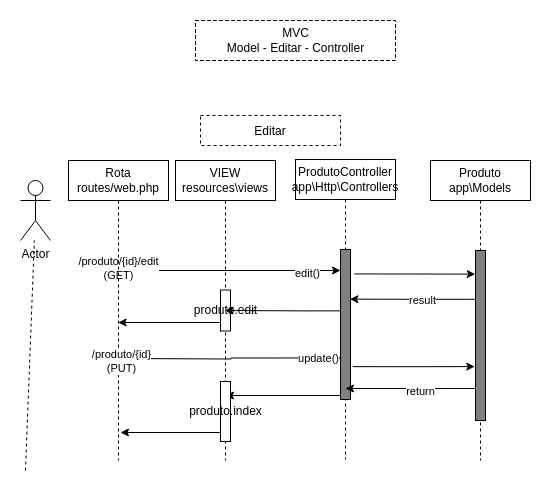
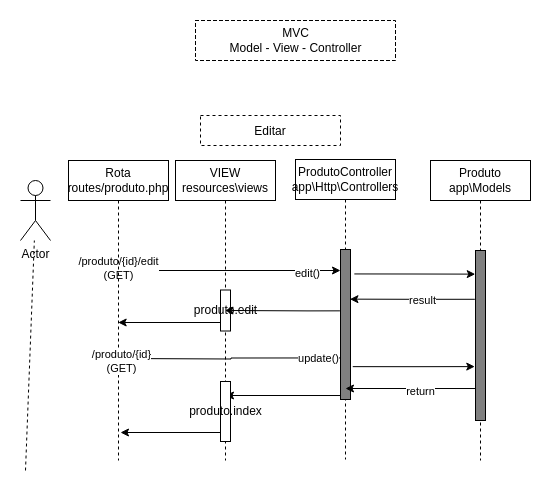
node "MVC Model - Editar - Controller": label "MVC Model - Editar - Controller" -> "MVC Model - View - Controller"
node "Rota routes/web.php": label "Rota routes/web.php" -> "Rota routes/produto.php"
node "/produto/{id} (PUT)": label "/produto/{id} (PUT)" -> "/produto/{id} (GET)"
